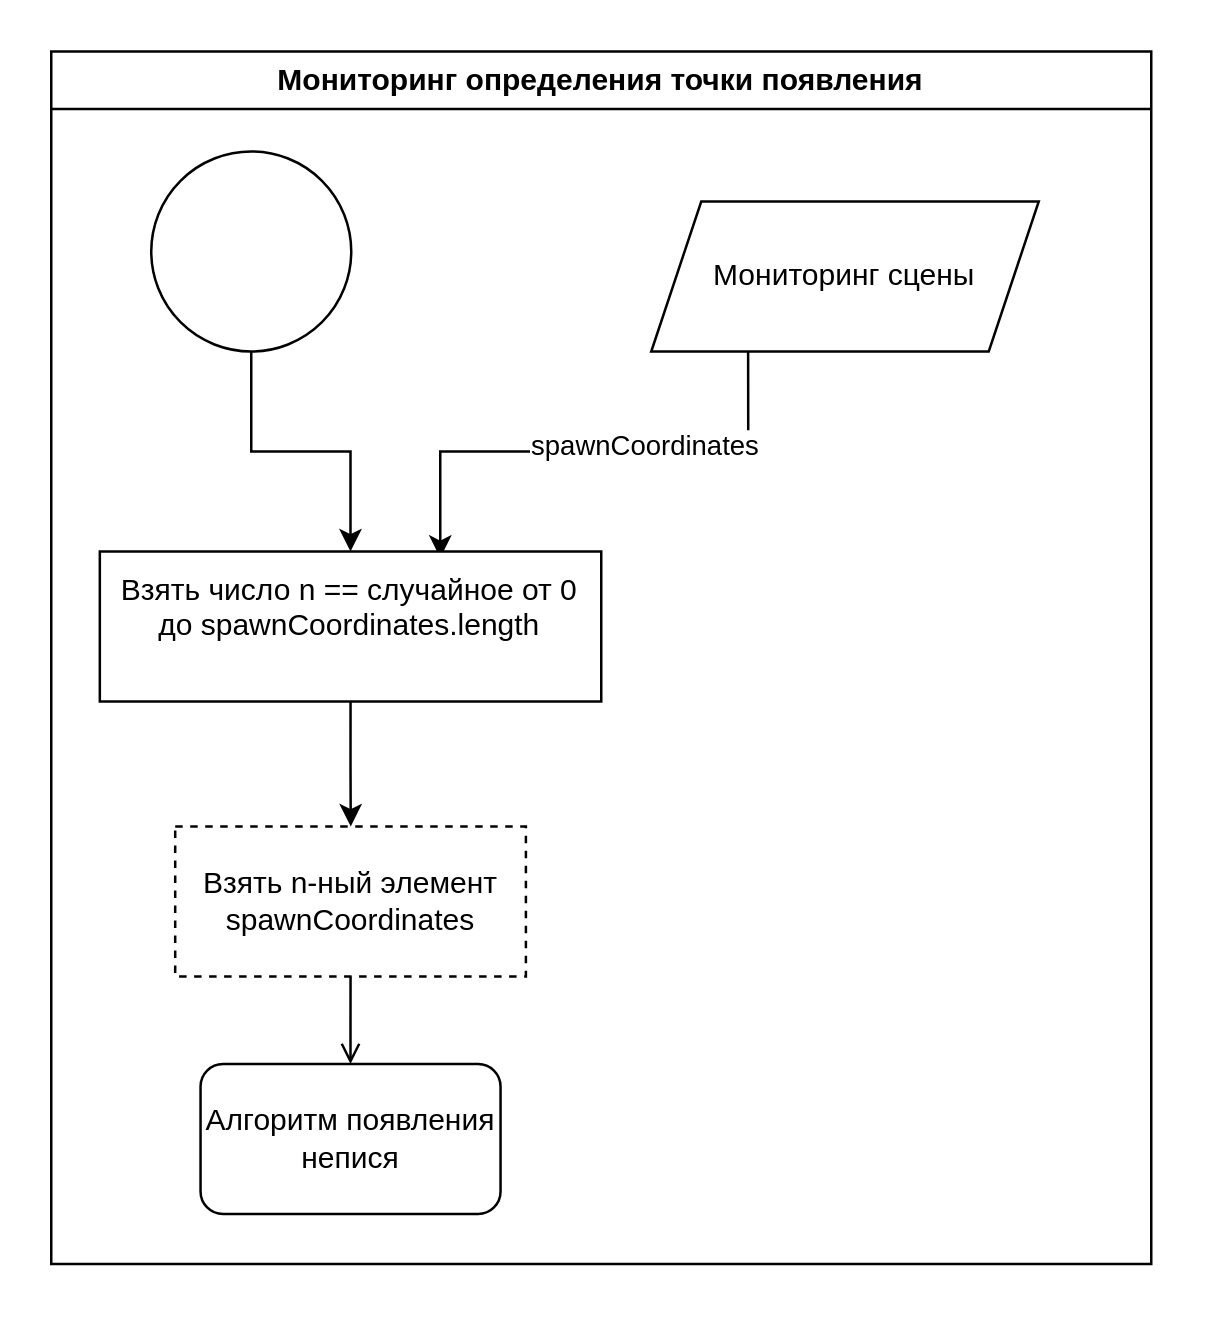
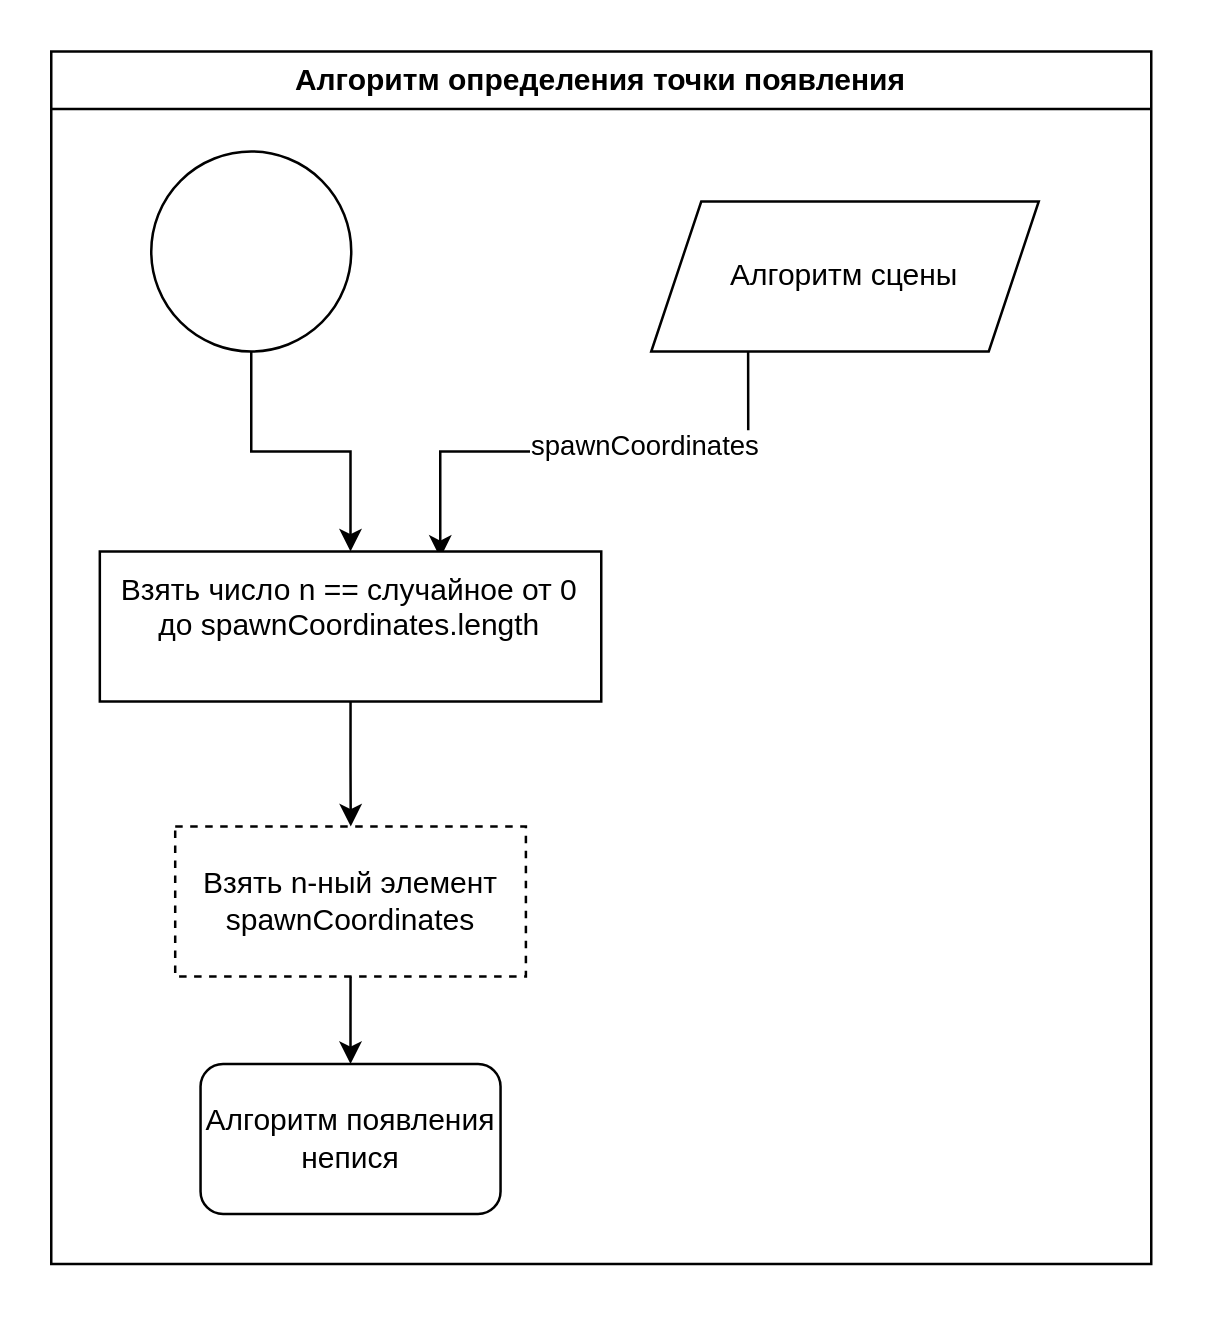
node "Мониторинг определения точки появления": label "Мониторинг определения точки появления" -> "Алгоритм определения точки появления"
node "Мониторинг сцены": label "Мониторинг сцены" -> "Алгоритм сцены"
edge "Взять n-ный элемент spawnCoordinates" -> "Алгоритм появления непися": arrowhead open -> classic
